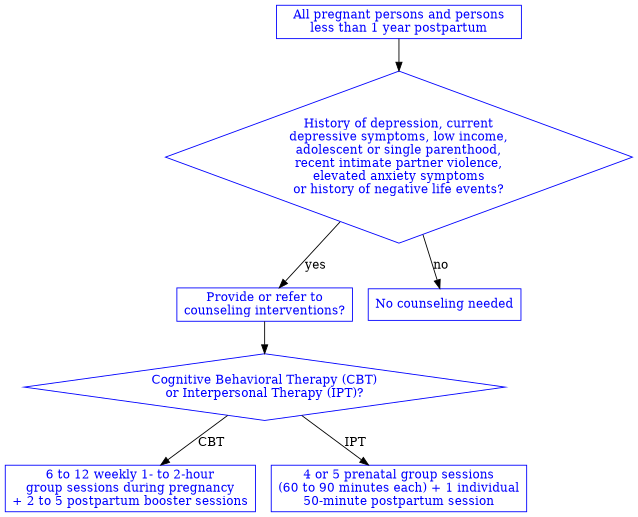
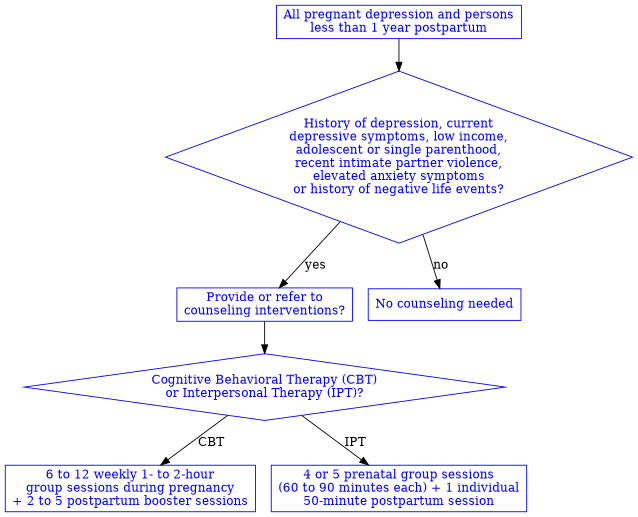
node "All pregnant persons and persons less than 1 year postpartum": label "All pregnant persons and persons less than 1 year postpartum" -> "All pregnant depression and persons less than 1 year postpartum"
